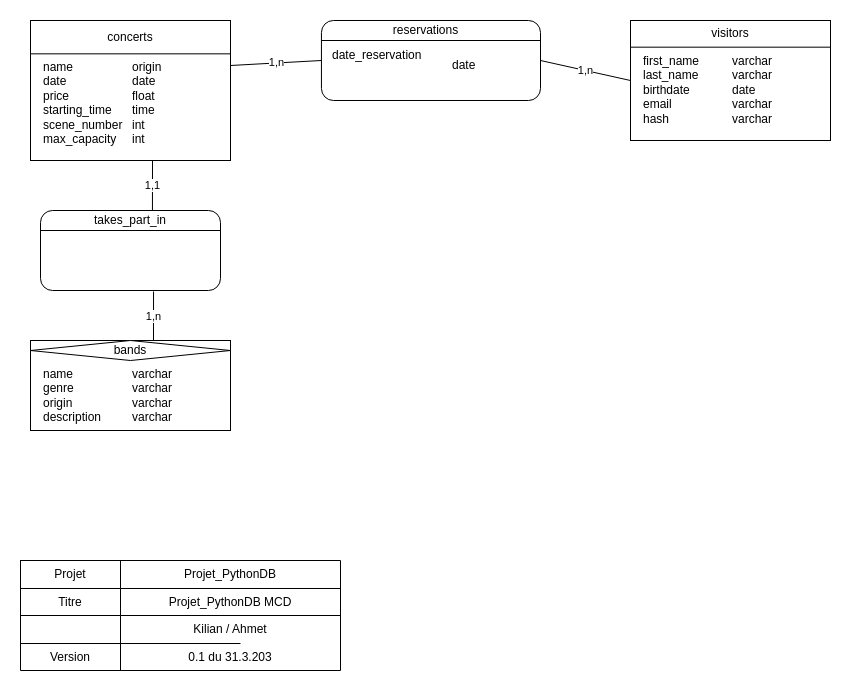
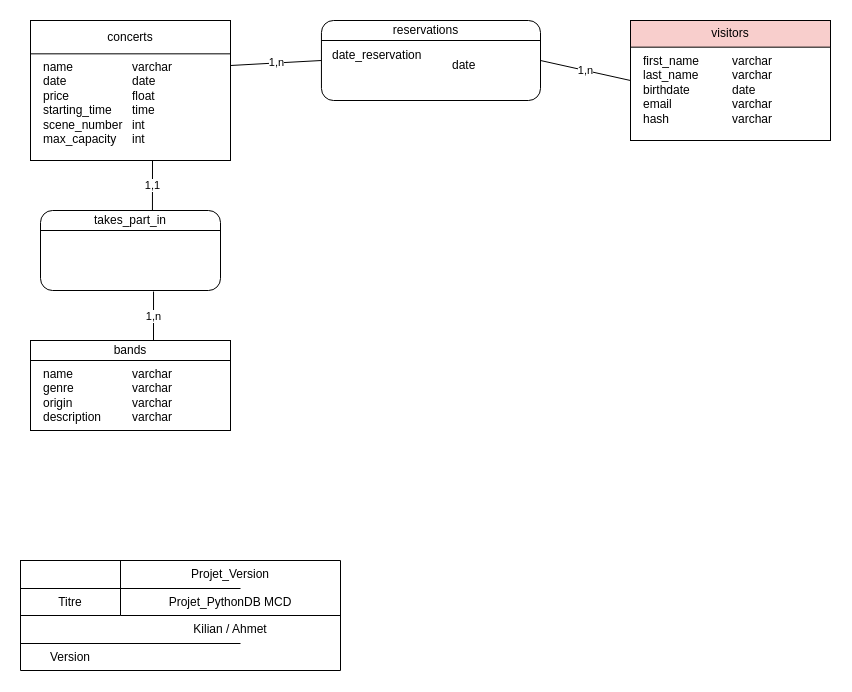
node "visitors": fillcolor #ffffff -> #f8cecc
node "origin date float time int int": label "origin date float time int int" -> "varchar date float time int int"
node "bands": shape diamond -> rectangle
node "Projet": removed
node "Projet_PythonDB": label "Projet_PythonDB" -> "Projet_Version"
node "0.1 du 31.3.203": removed
